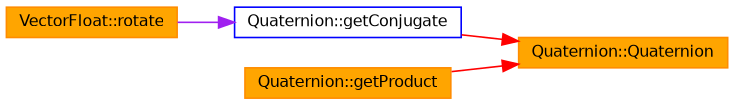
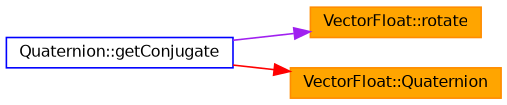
edge "VectorFloat::rotate" -> "Quaternion::getConjugate": reversed
node "Quaternion::Quaternion": label "Quaternion::Quaternion" -> "VectorFloat::Quaternion"
node "Quaternion::getProduct": removed
